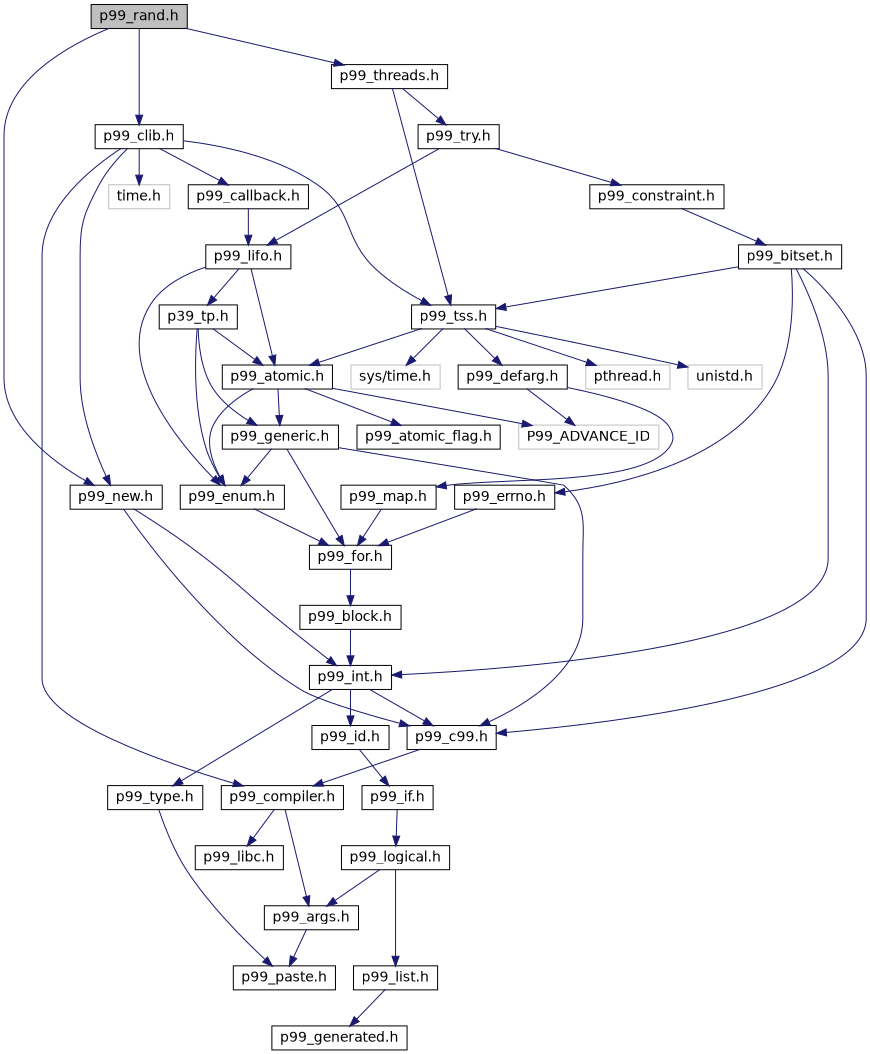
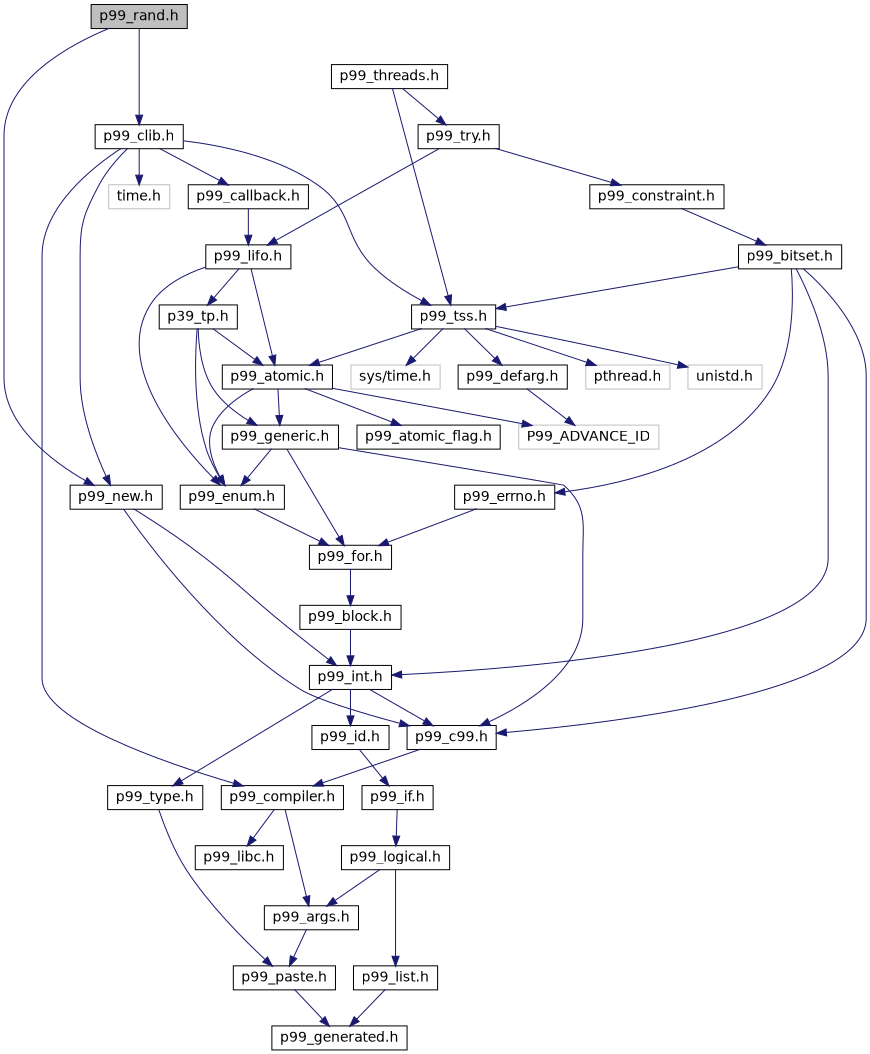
edge "p99_rand.h" -> "p99_threads.h": removed
node "p99_map.h": removed
edge "p99_paste.h" -> "p99_generated.h": added
